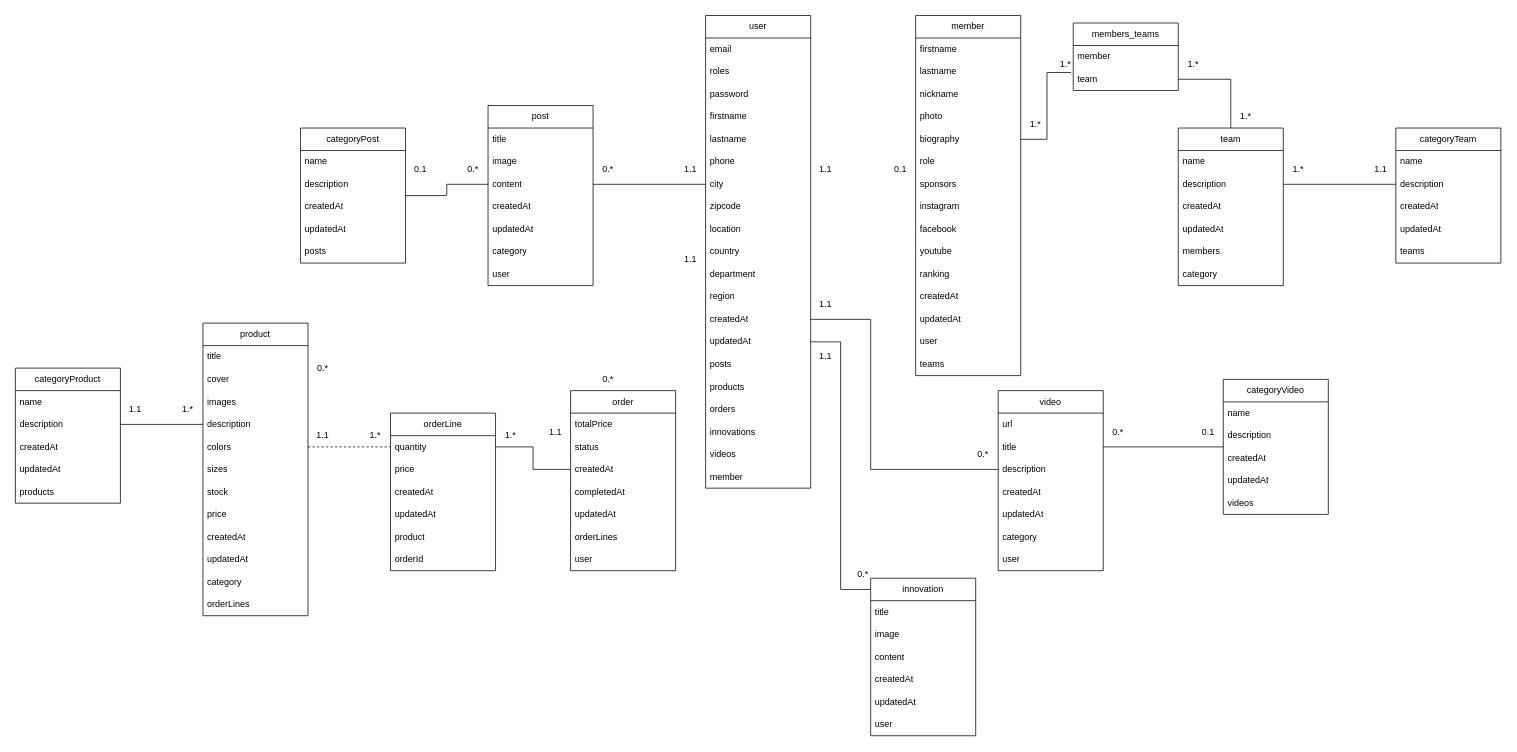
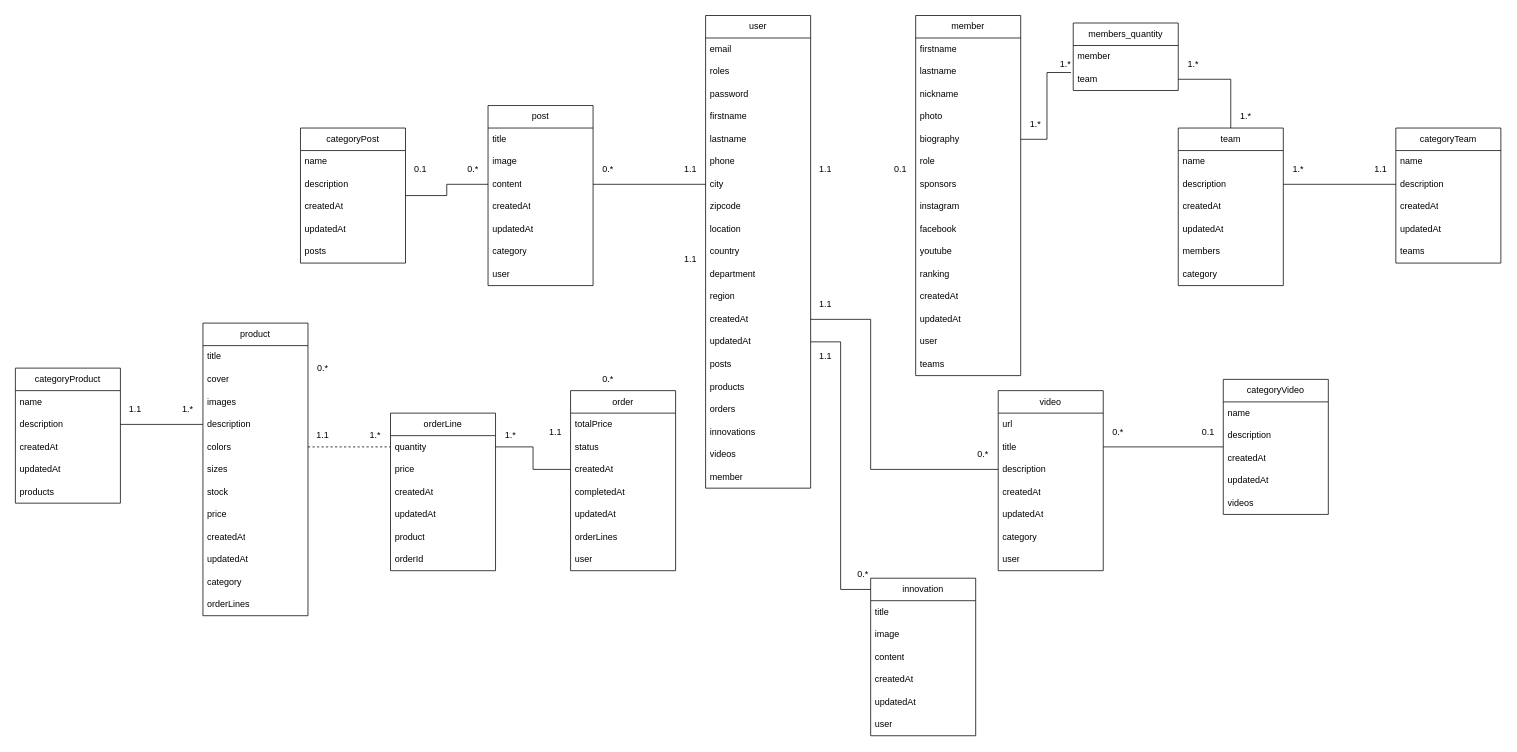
node "members_teams": label "members_teams" -> "members_quantity"
